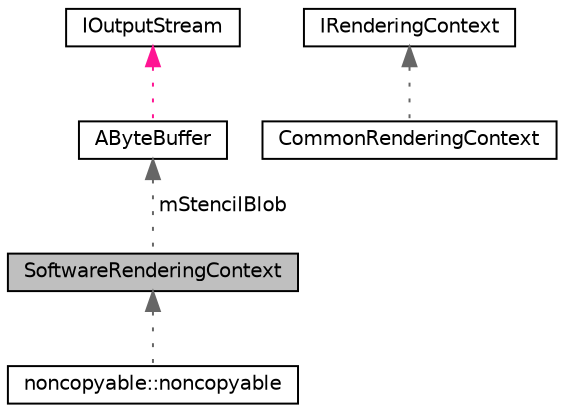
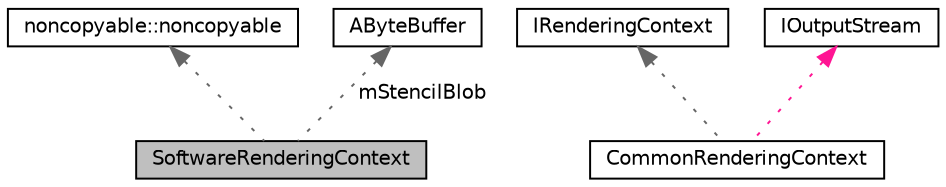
edge "AByteBuffer" -> "IOutputStream": now "CommonRenderingContext" -> "IOutputStream"
edge "noncopyable::noncopyable" -> "SoftwareRenderingContext": reversed
